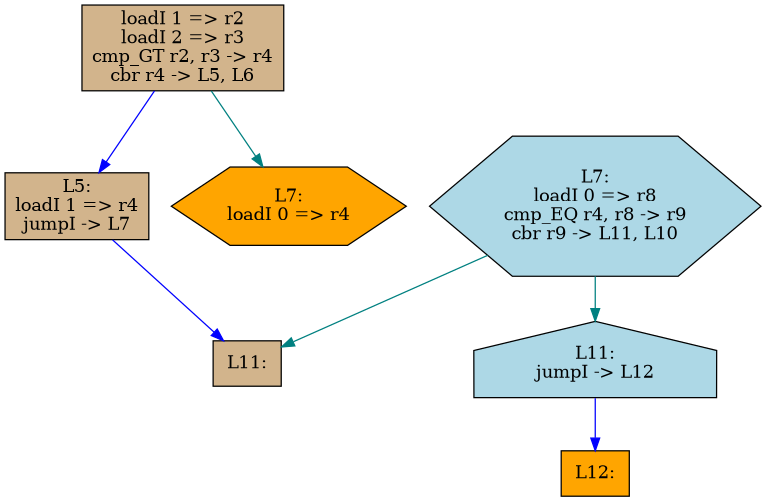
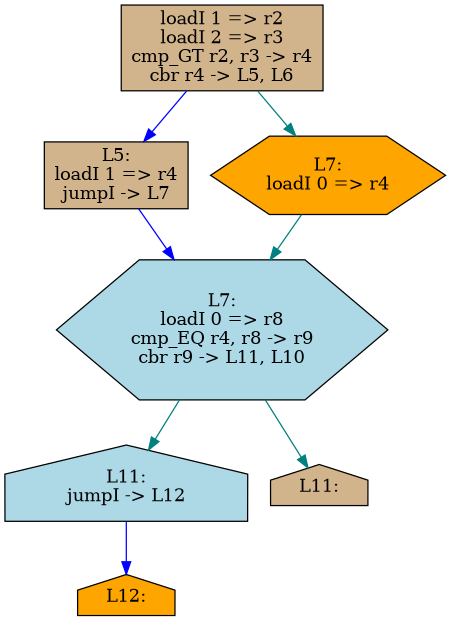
edge "L7: loadI 0 => r4" -> "L7: loadI 0 => r8 cmp_EQ r4, r8 -> r9 cbr r9 -> L11, L10": added
edge "L5: loadI 1 => r4 jumpI -> L7" -> "L11:": now "L5: loadI 1 => r4 jumpI -> L7" -> "L7: loadI 0 => r8 cmp_EQ r4, r8 -> r9 cbr r9 -> L11, L10"
node "L11:": shape box -> house
node "L12:": shape box -> house
